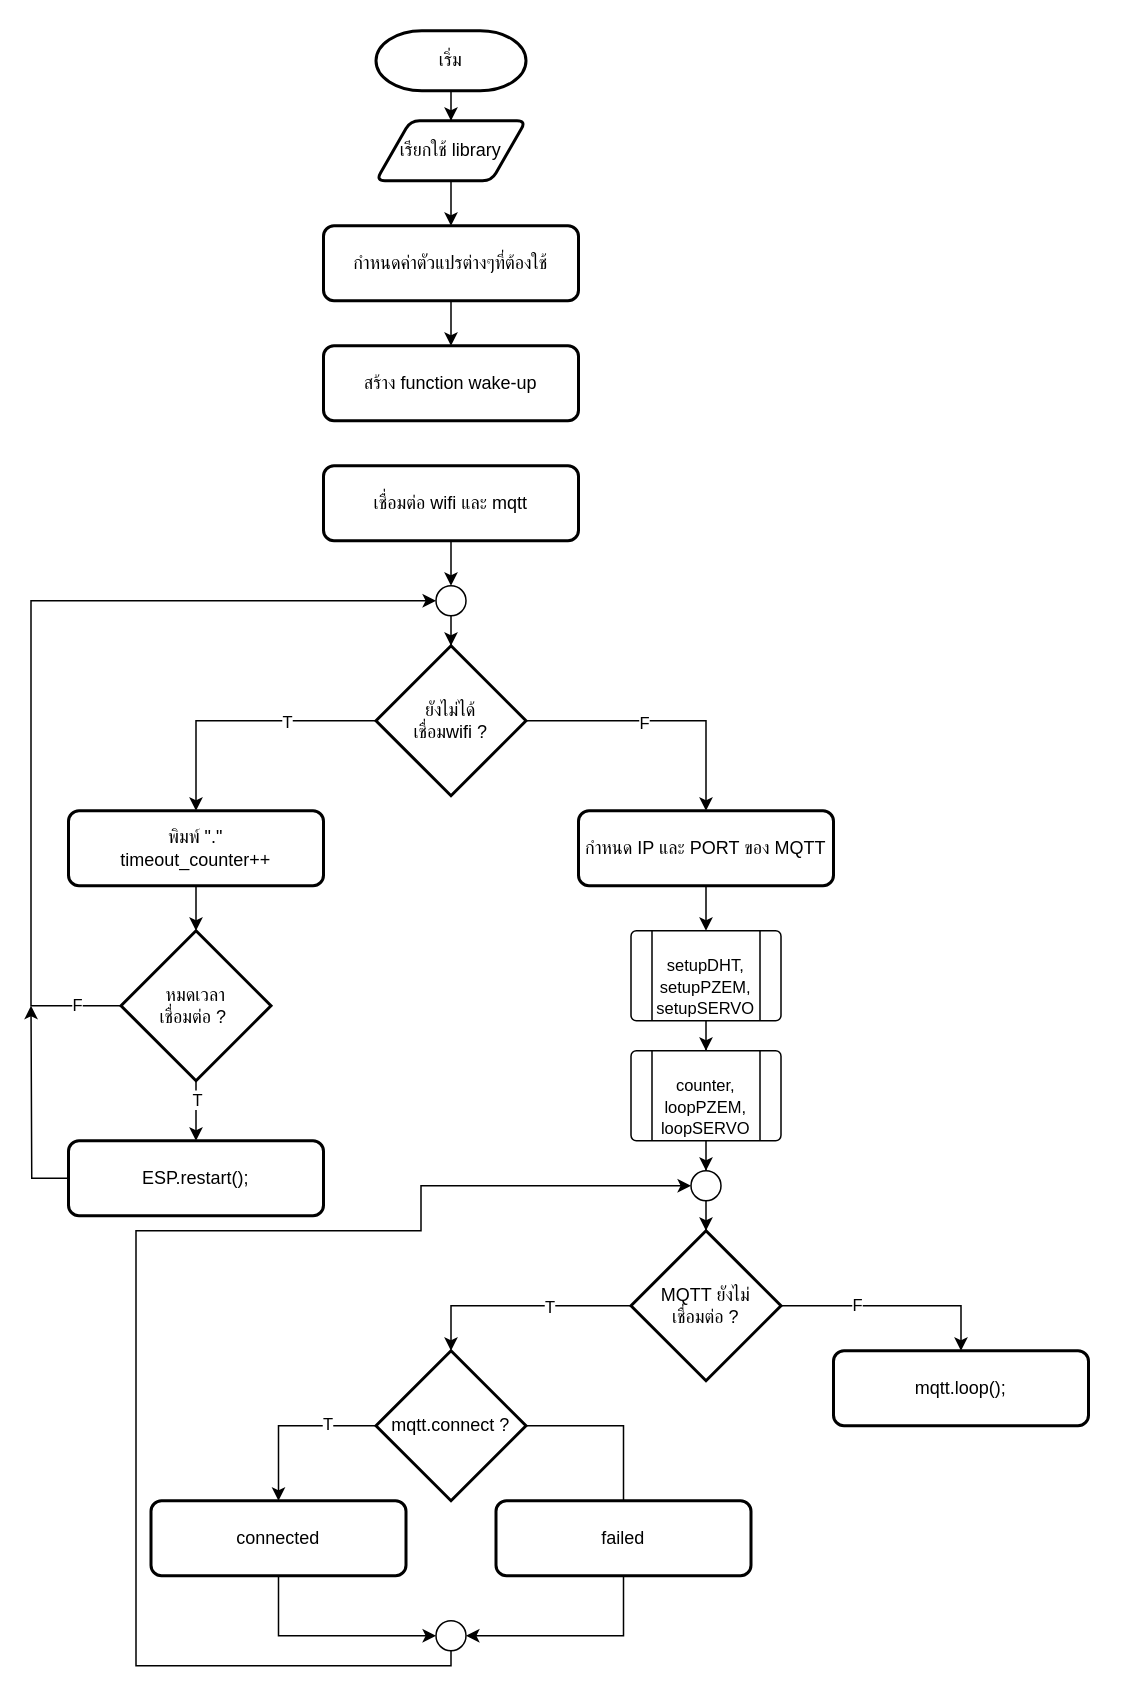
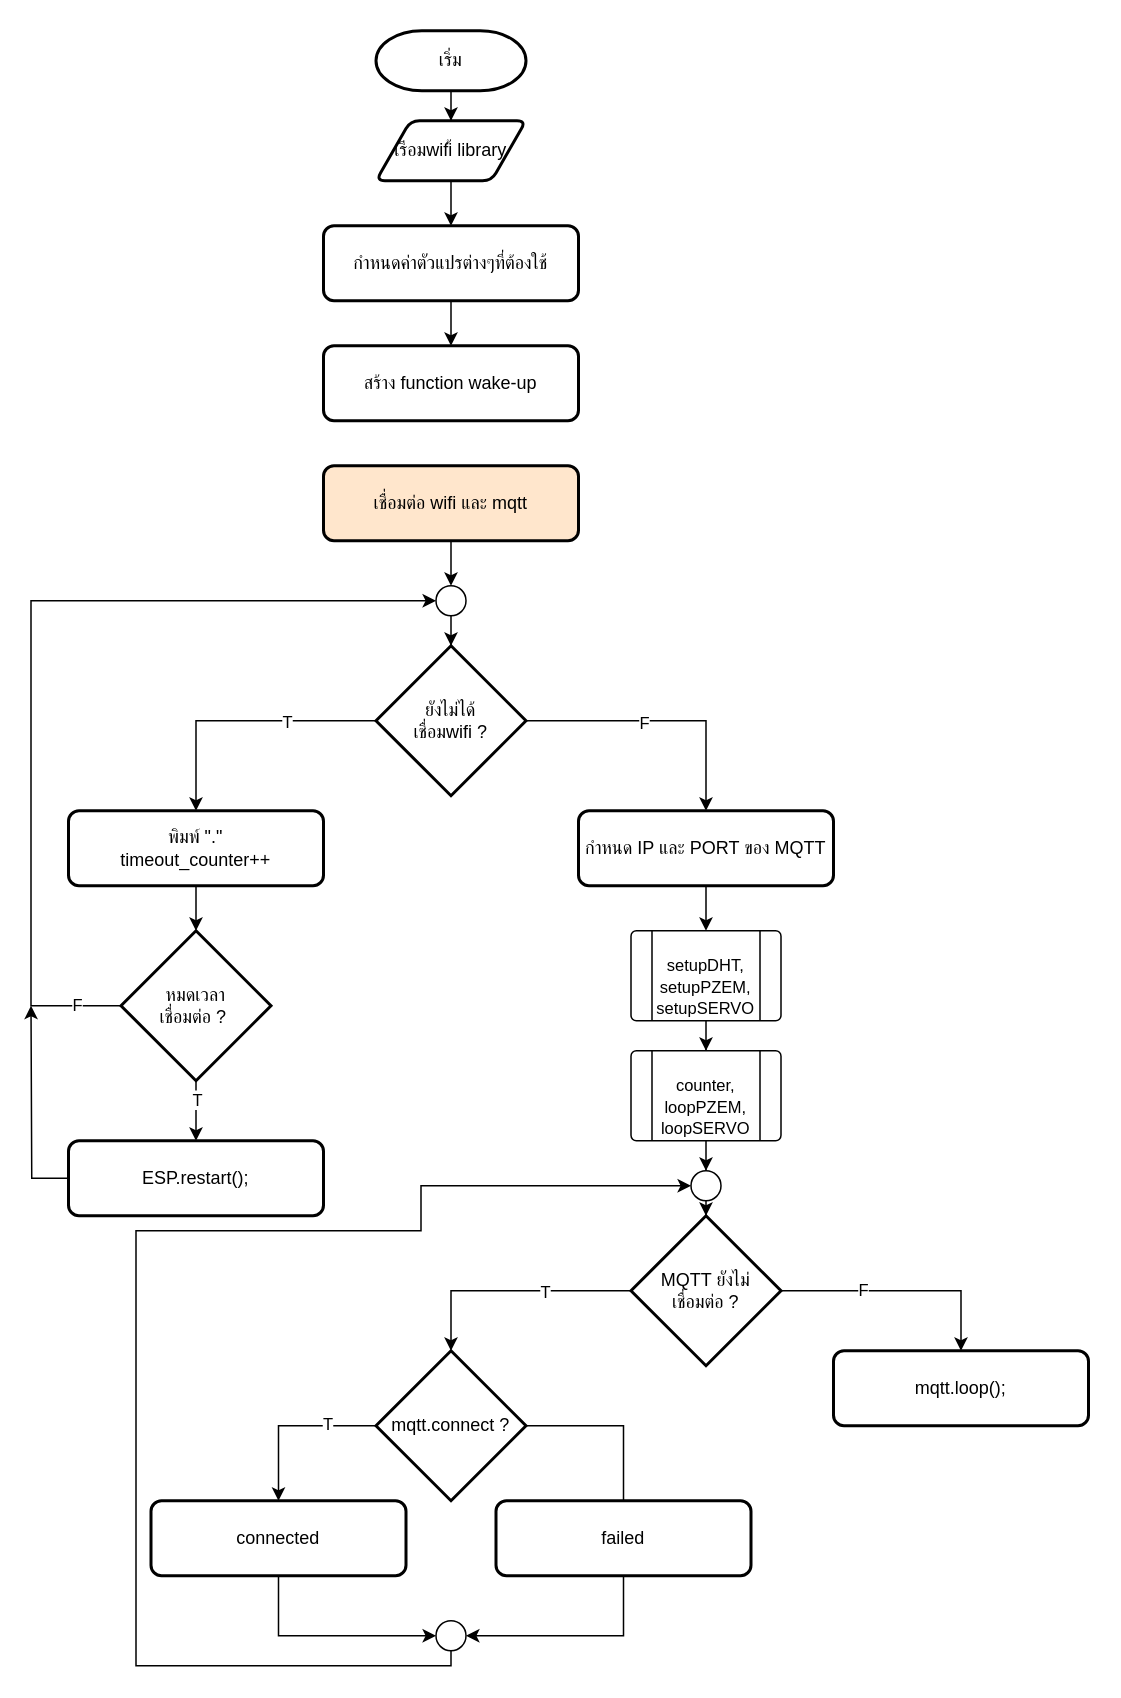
node "เรียกใช้ library": label "เรียกใช้ library" -> "เรีอมwifi้ library"
node "เชื่อมต่อ wifi และ mqtt": fillcolor #ffffff -> #ffe6cc
node "MQTT ยังไม่ เชื่อมต่อ ?": moved (706, 1306) -> (706, 1291)
